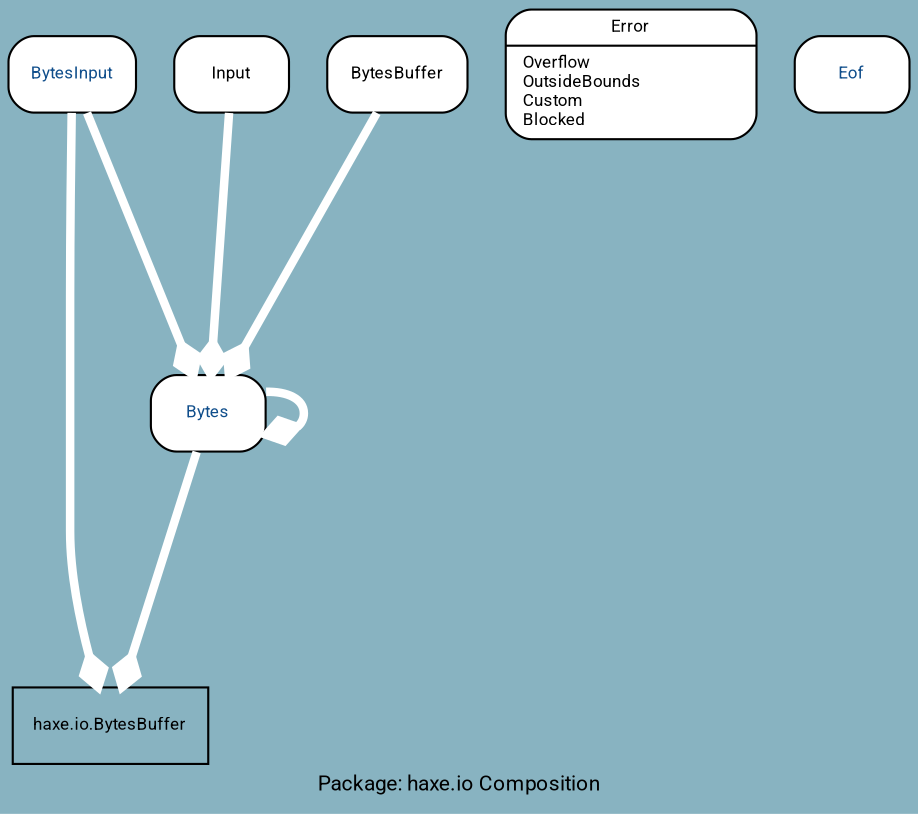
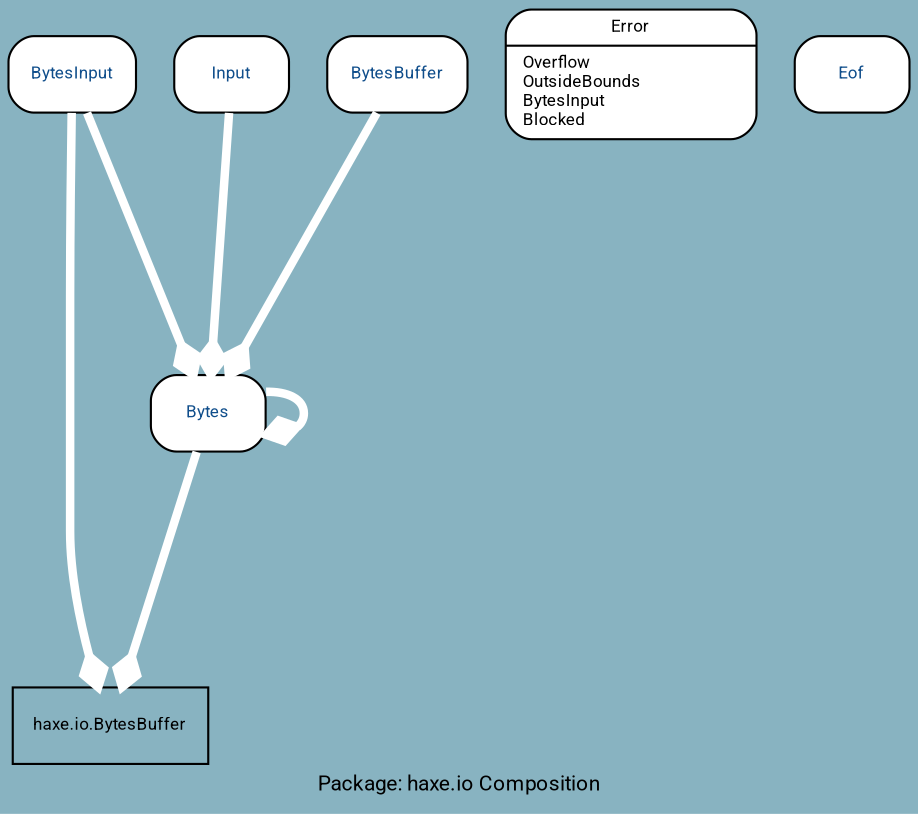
node "Input": fontcolor black -> #104e8b
node "BytesBuffer": fontcolor black -> #104e8b
node "Error": text "Custom" -> "BytesInput"
